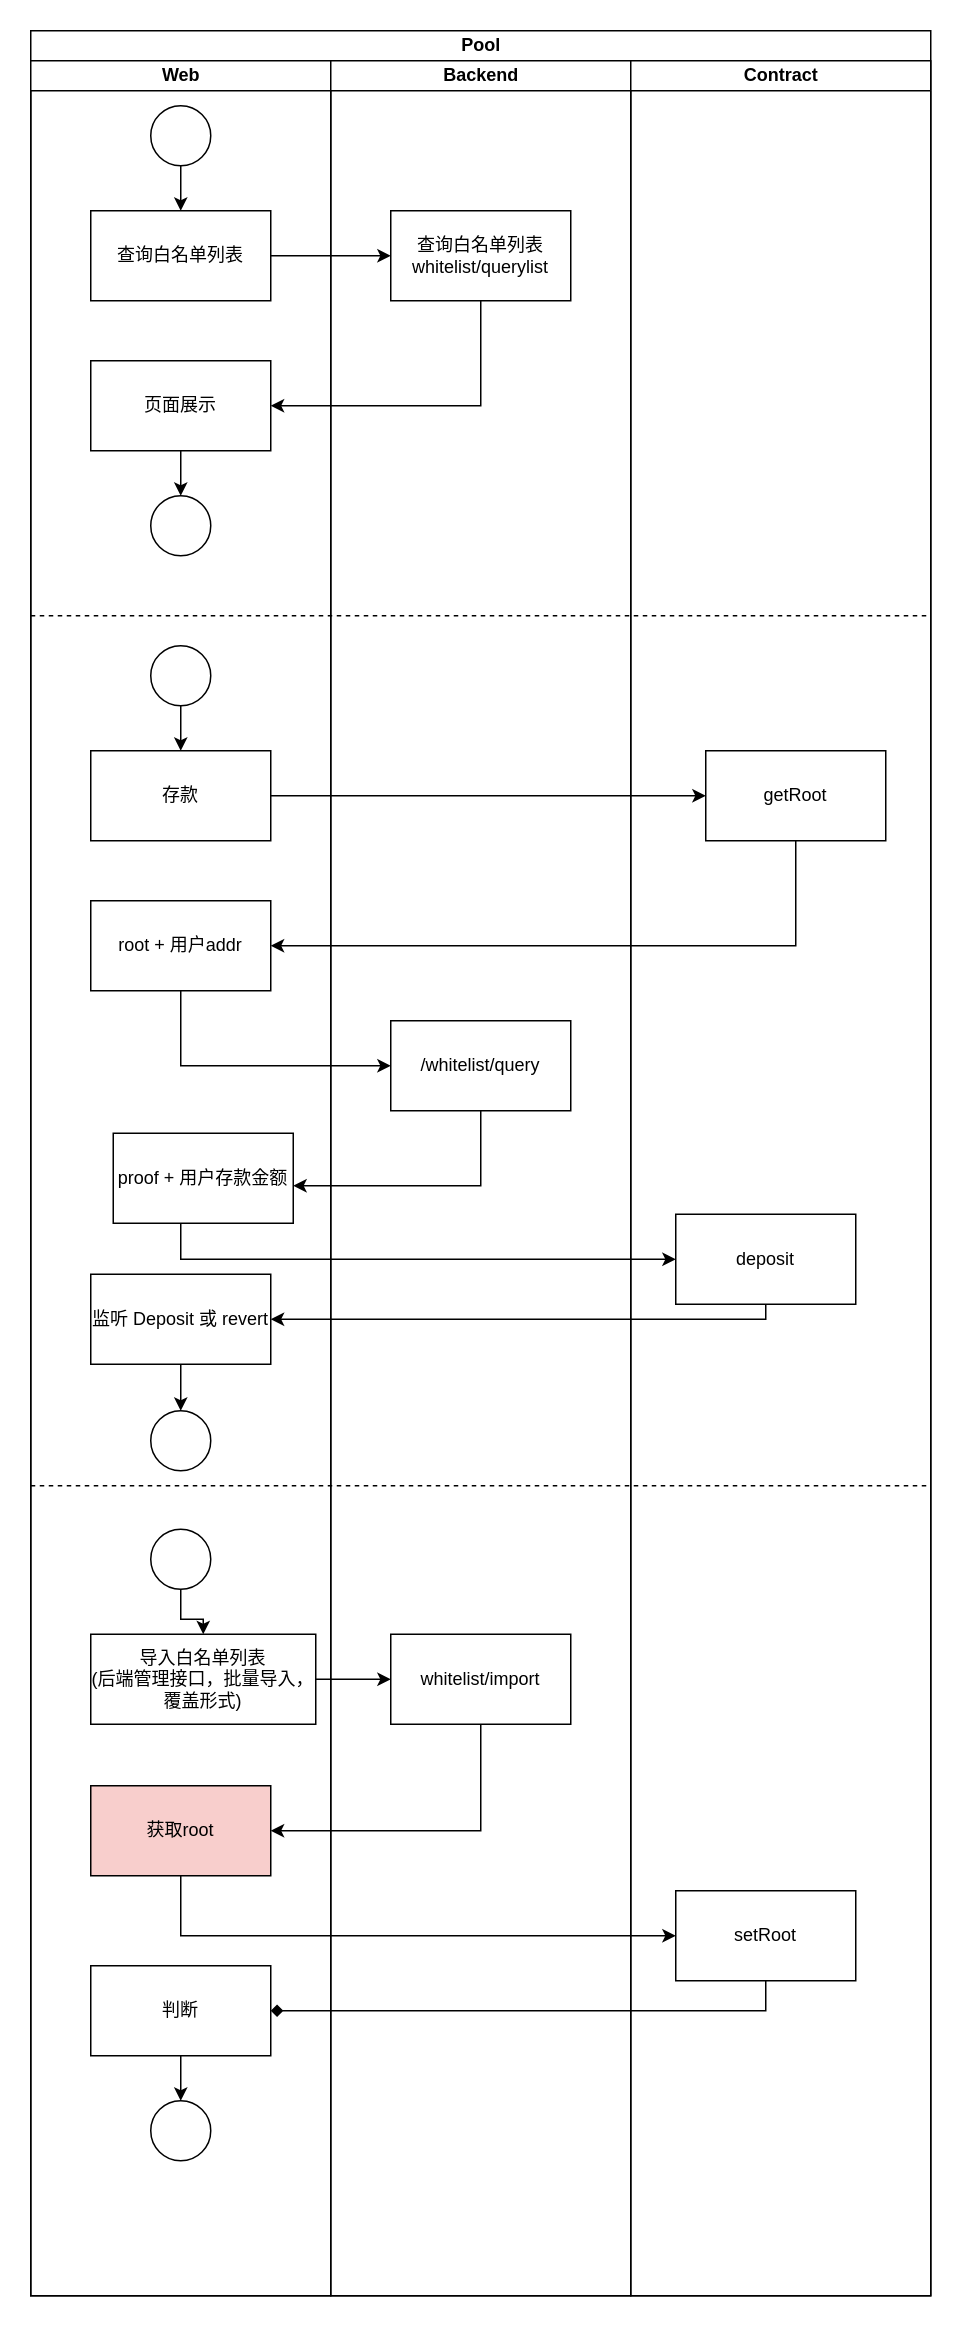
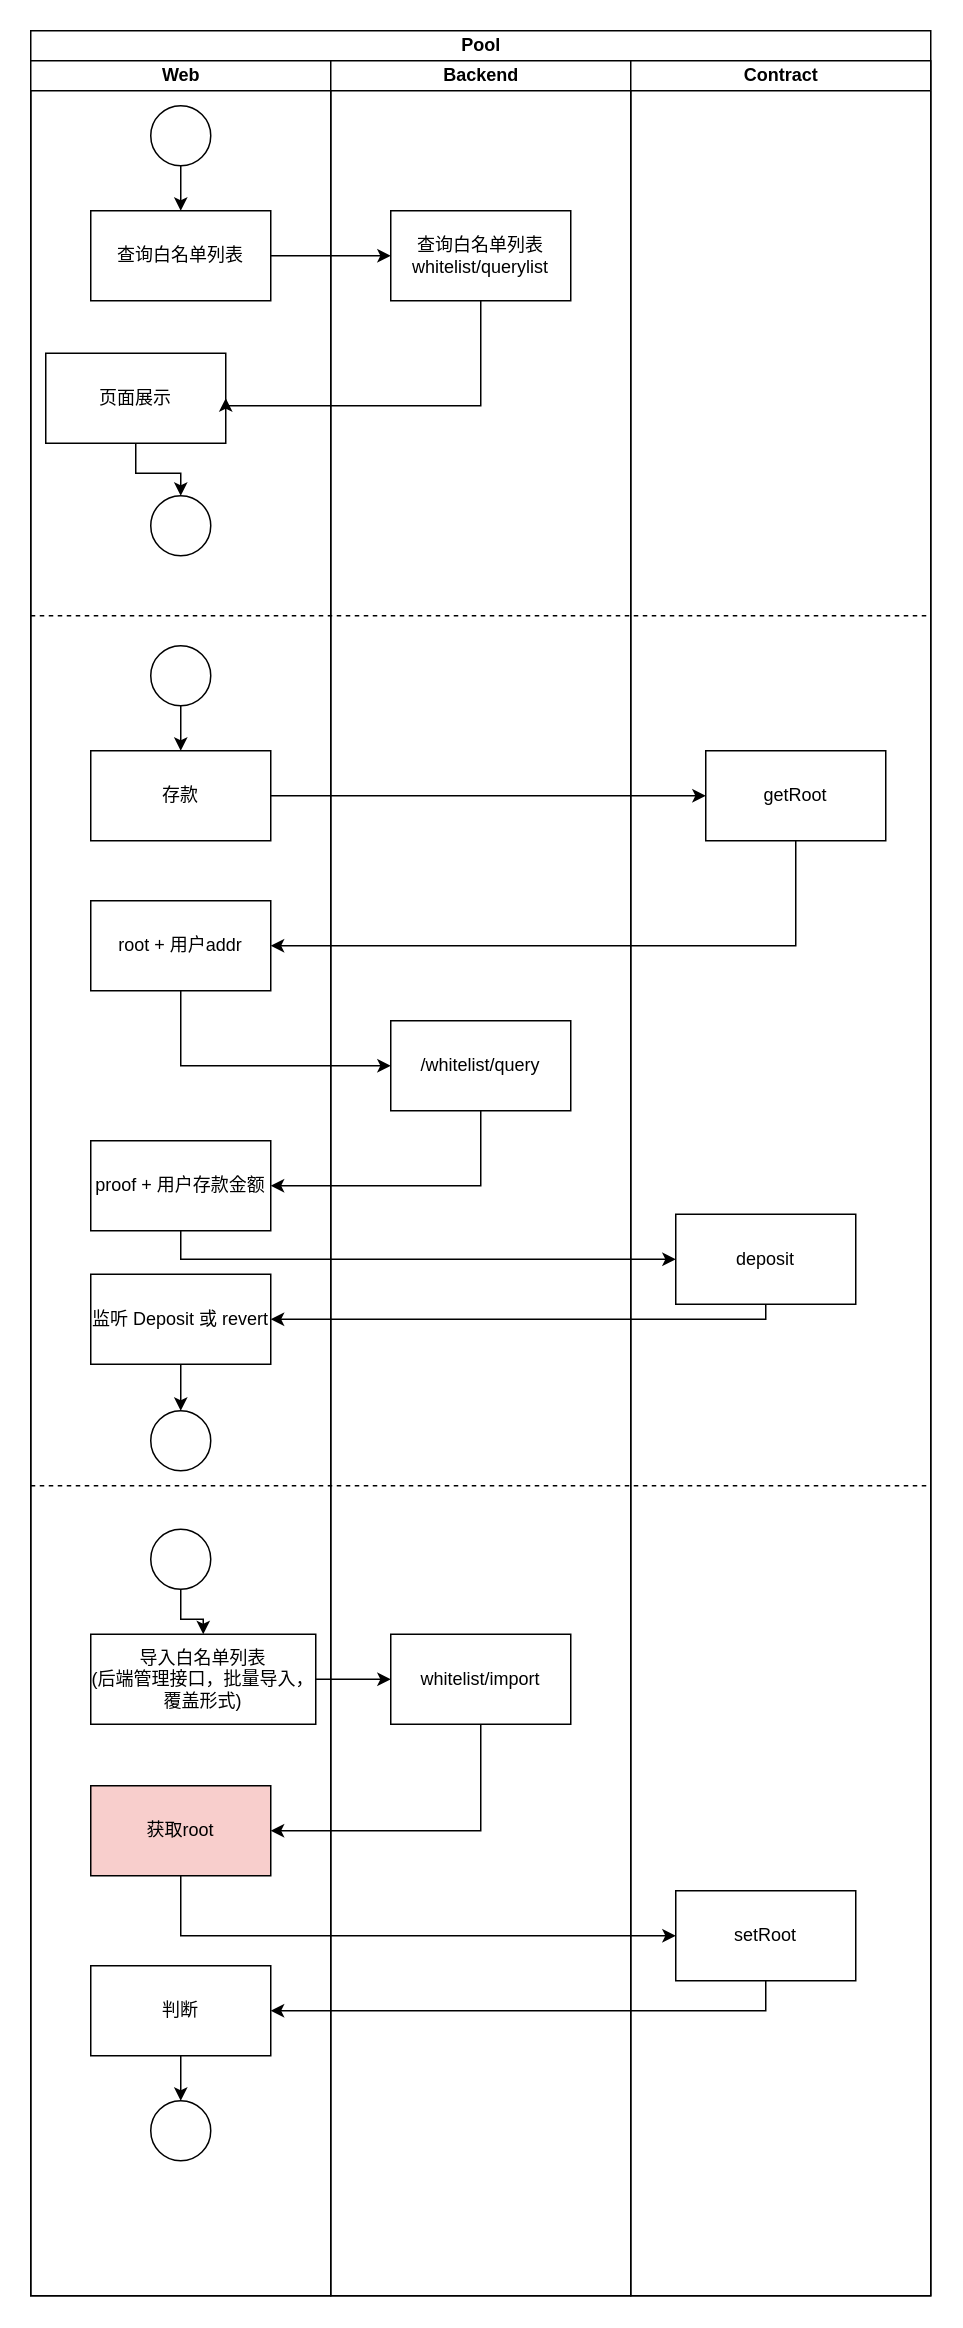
node "页面展示": moved (181, 406) -> (136, 398)
node "proof + 用户存款金额": moved (203, 1178) -> (181, 1186)
edge "setRoot" -> "判断": arrowhead diamond -> classic
